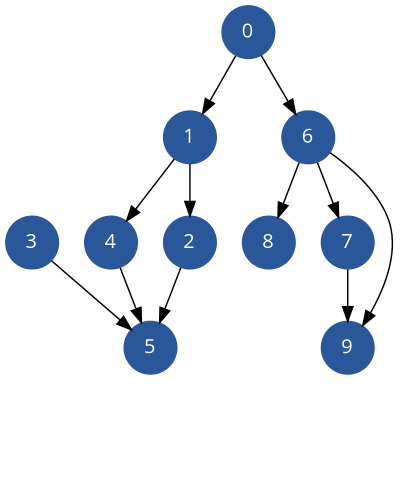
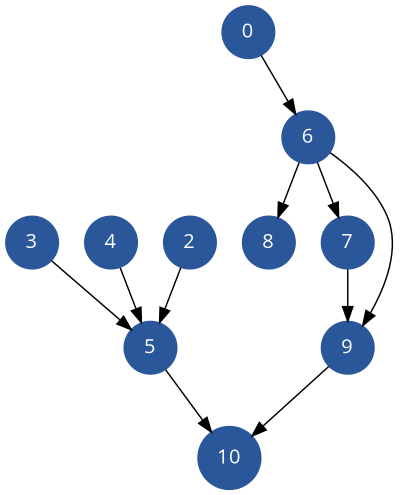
node "1": removed
node "10": added
